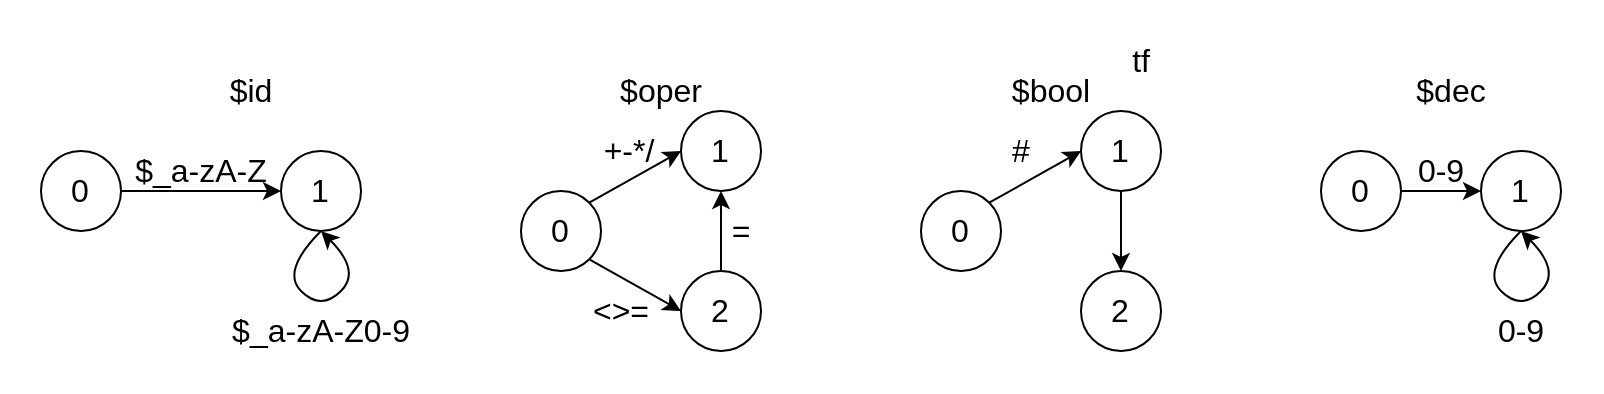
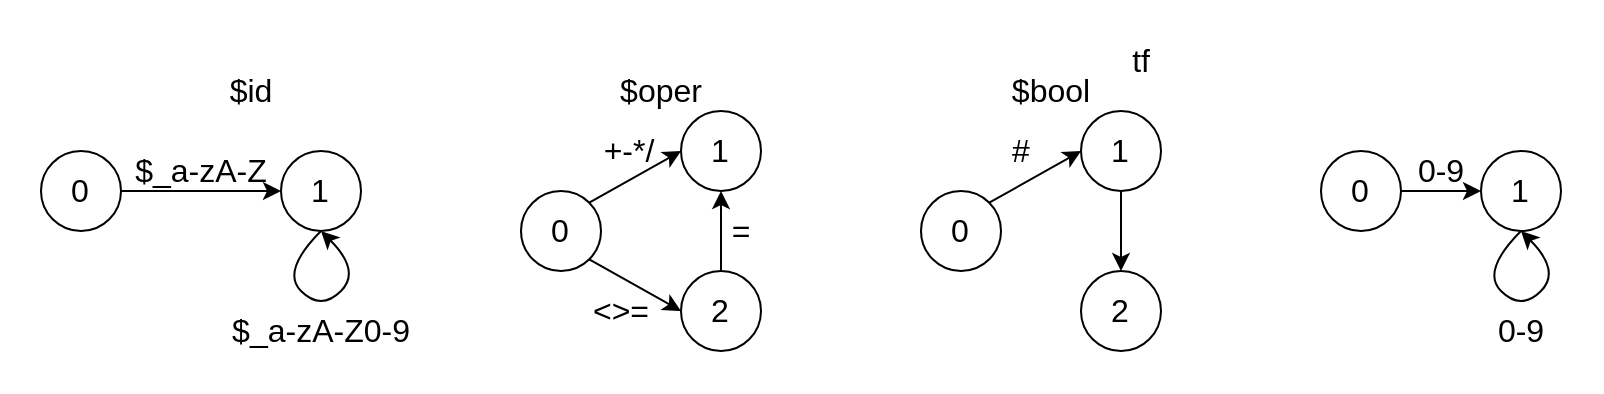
node "$dec": removed
